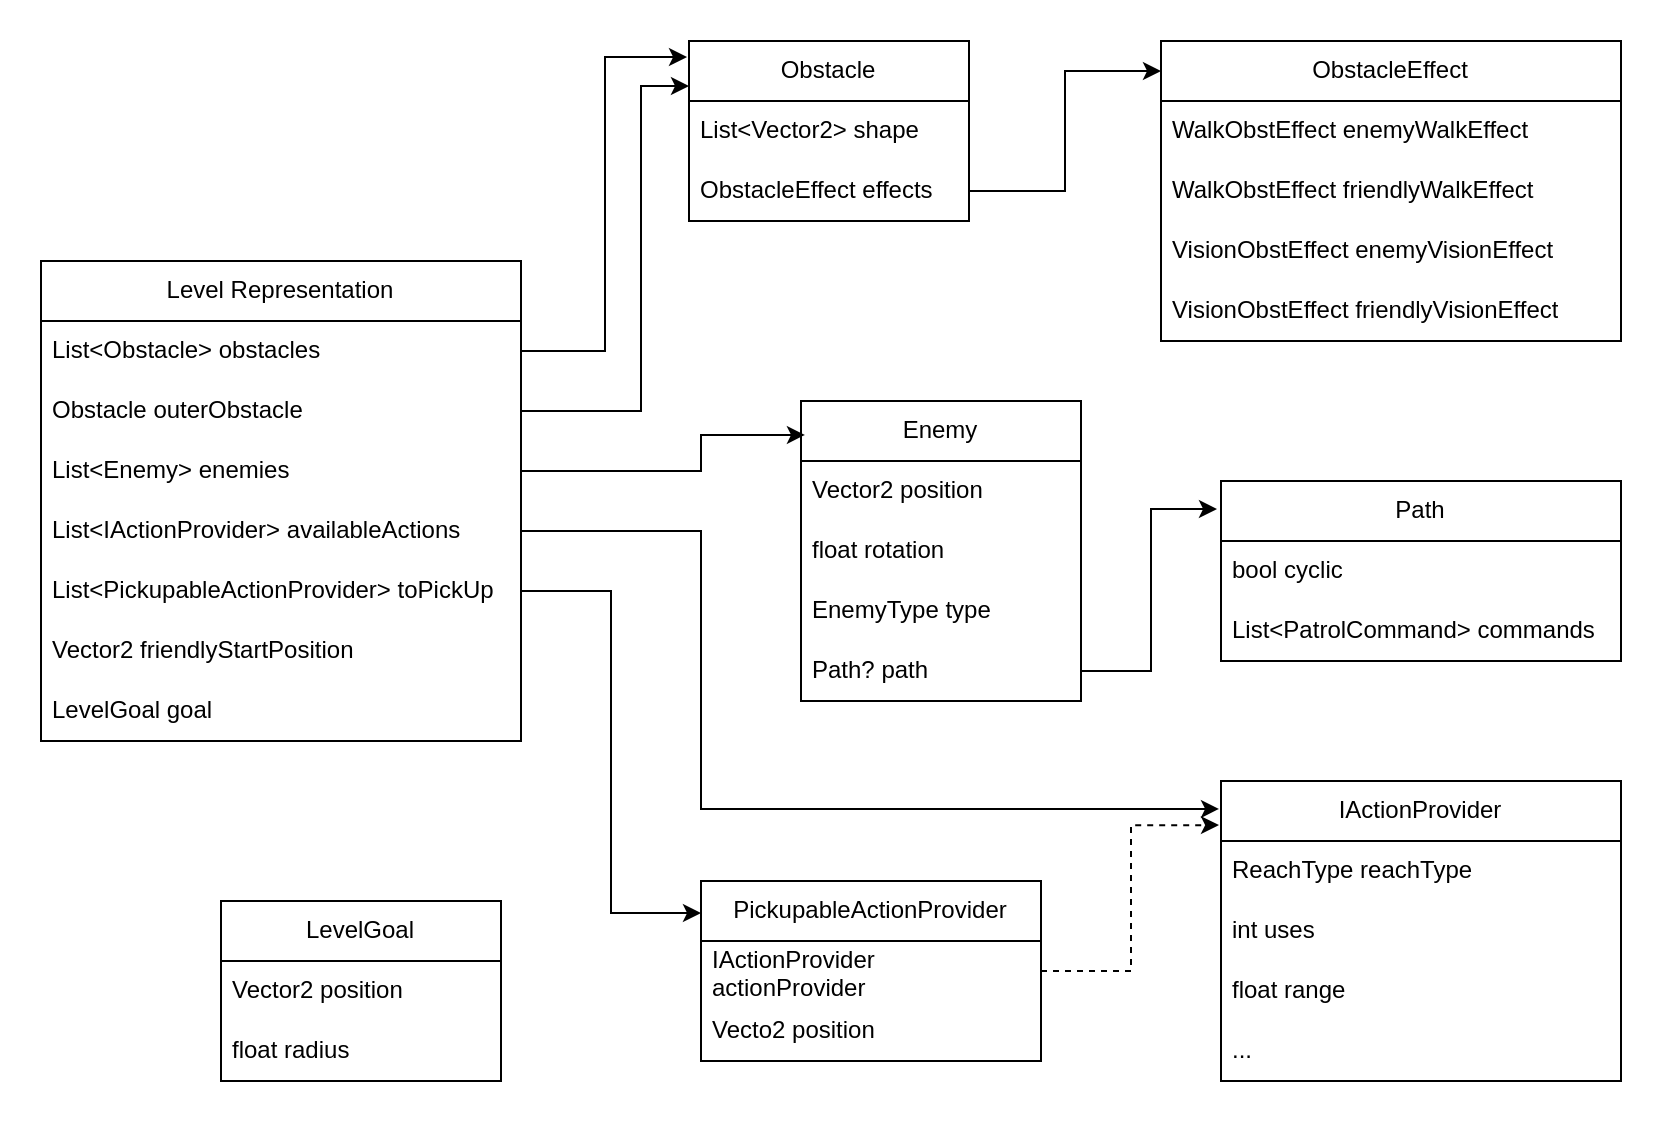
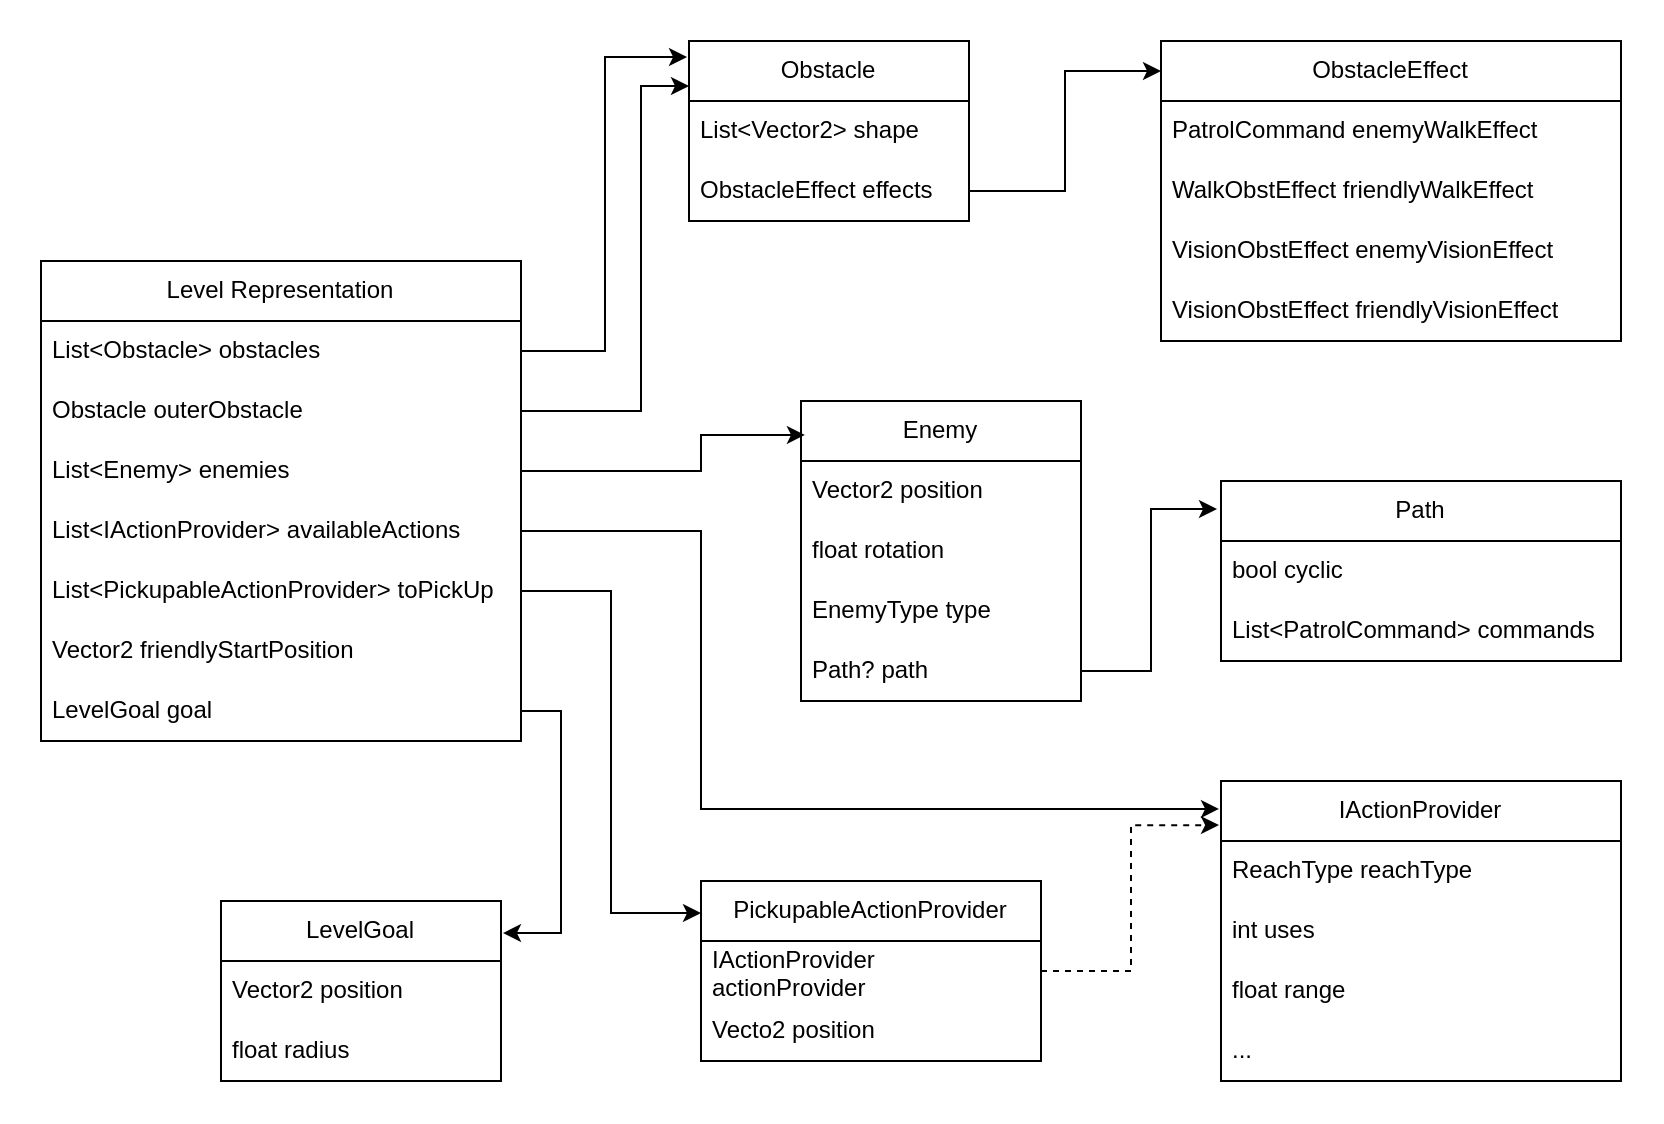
node "WalkObstEffect enemyWalkEffect": label "WalkObstEffect enemyWalkEffect" -> "PatrolCommand enemyWalkEffect"
edge "LevelGoal goal" -> "LevelGoal": added
